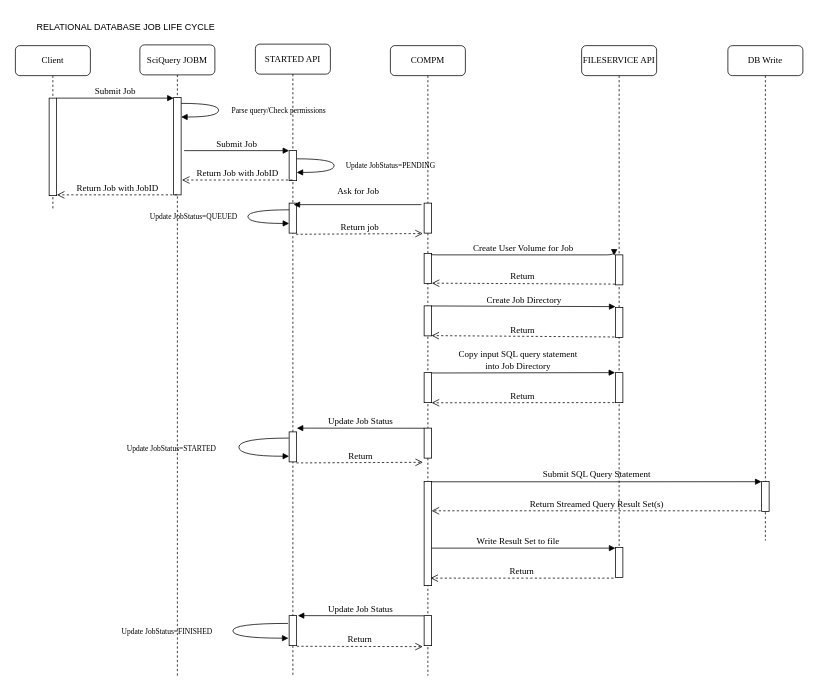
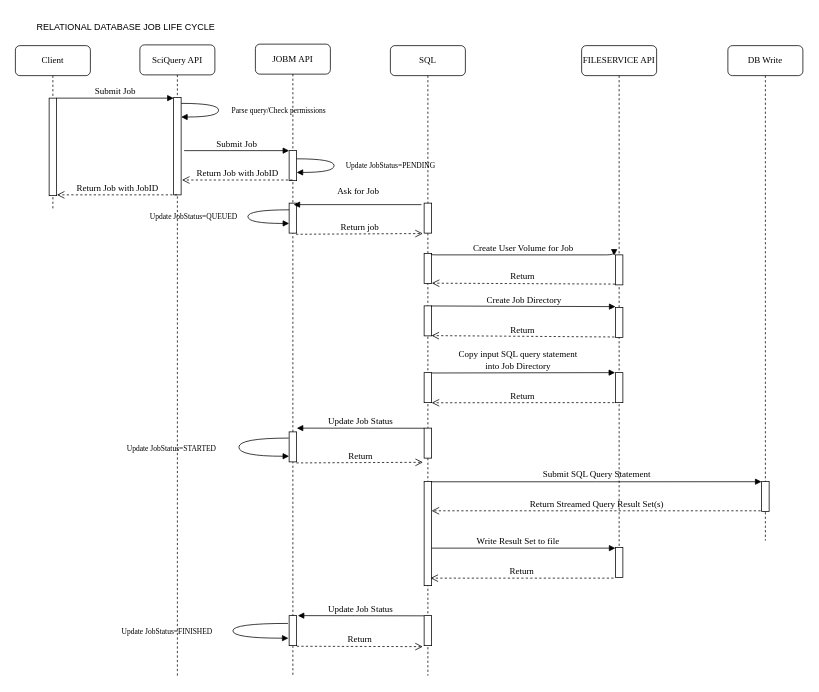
node "STARTED API": label "STARTED API" -> "JOBM API"
node "SciQuery JOBM": label "SciQuery JOBM" -> "SciQuery API"
node "COMPM": label "COMPM" -> "SQL"
